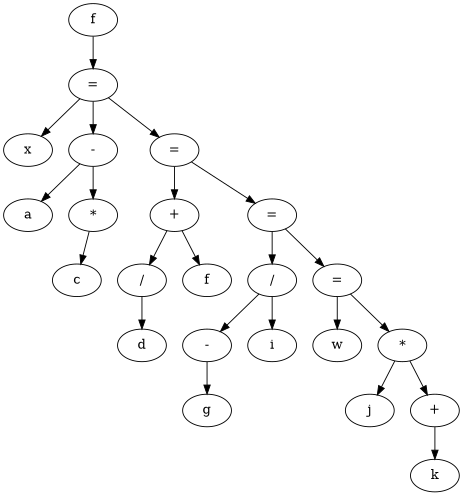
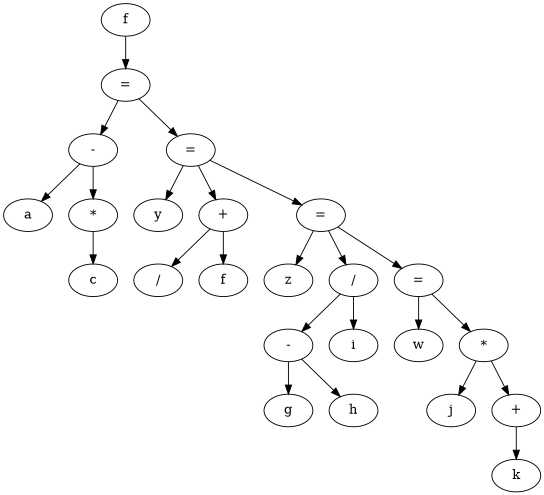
node "x": removed
node "y": added
node "z": added
node "d": removed
node "h": added
